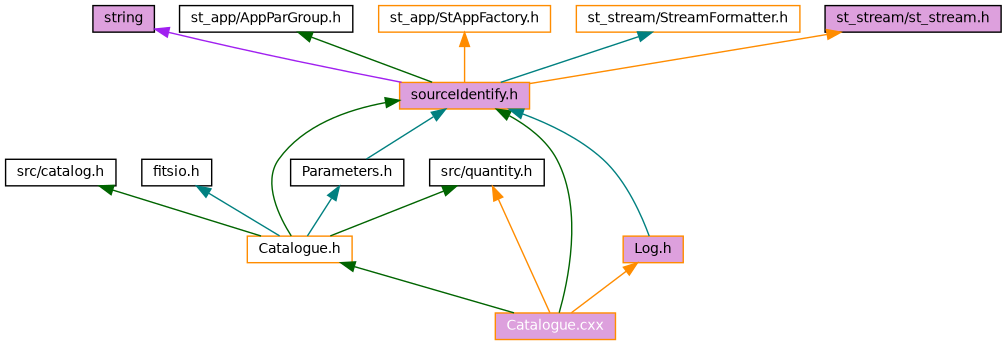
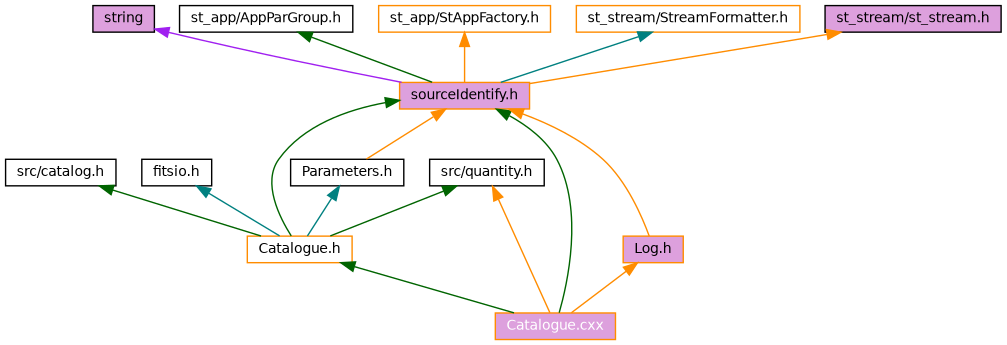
edge "Parameters.h" -> "sourceIdentify.h": color teal -> darkorange
edge "Log.h" -> "sourceIdentify.h": color teal -> darkorange
